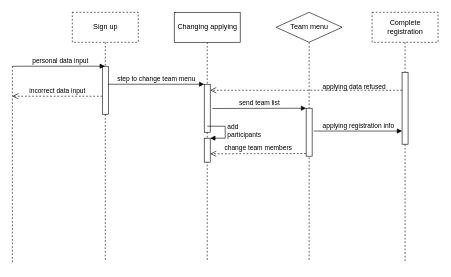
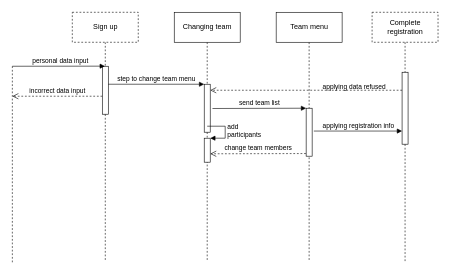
node "Changing applying": label "Changing applying" -> "Changing team"
node "Team menu": shape diamond -> rectangle
